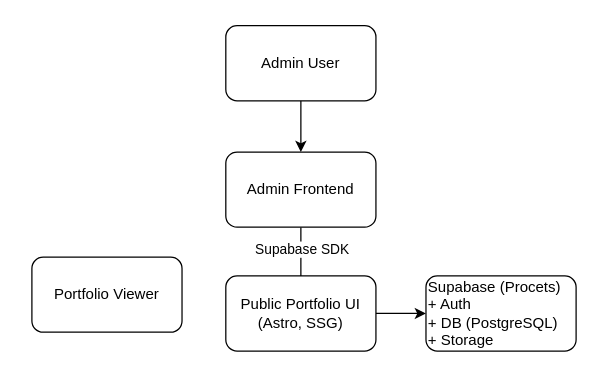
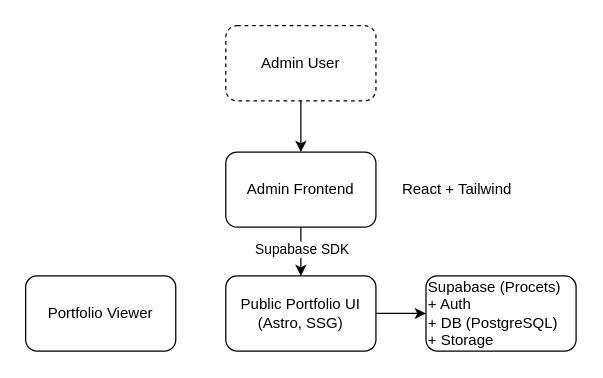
node "Admin User": style solid -> dashed
node "React + Tailwind": added
edge "Admin Frontend" -- "Public Portfolio UI (Astro, SSG)": arrowhead none -> classic
node "Portfolio Viewer": moved (107, 294) -> (101, 313)
